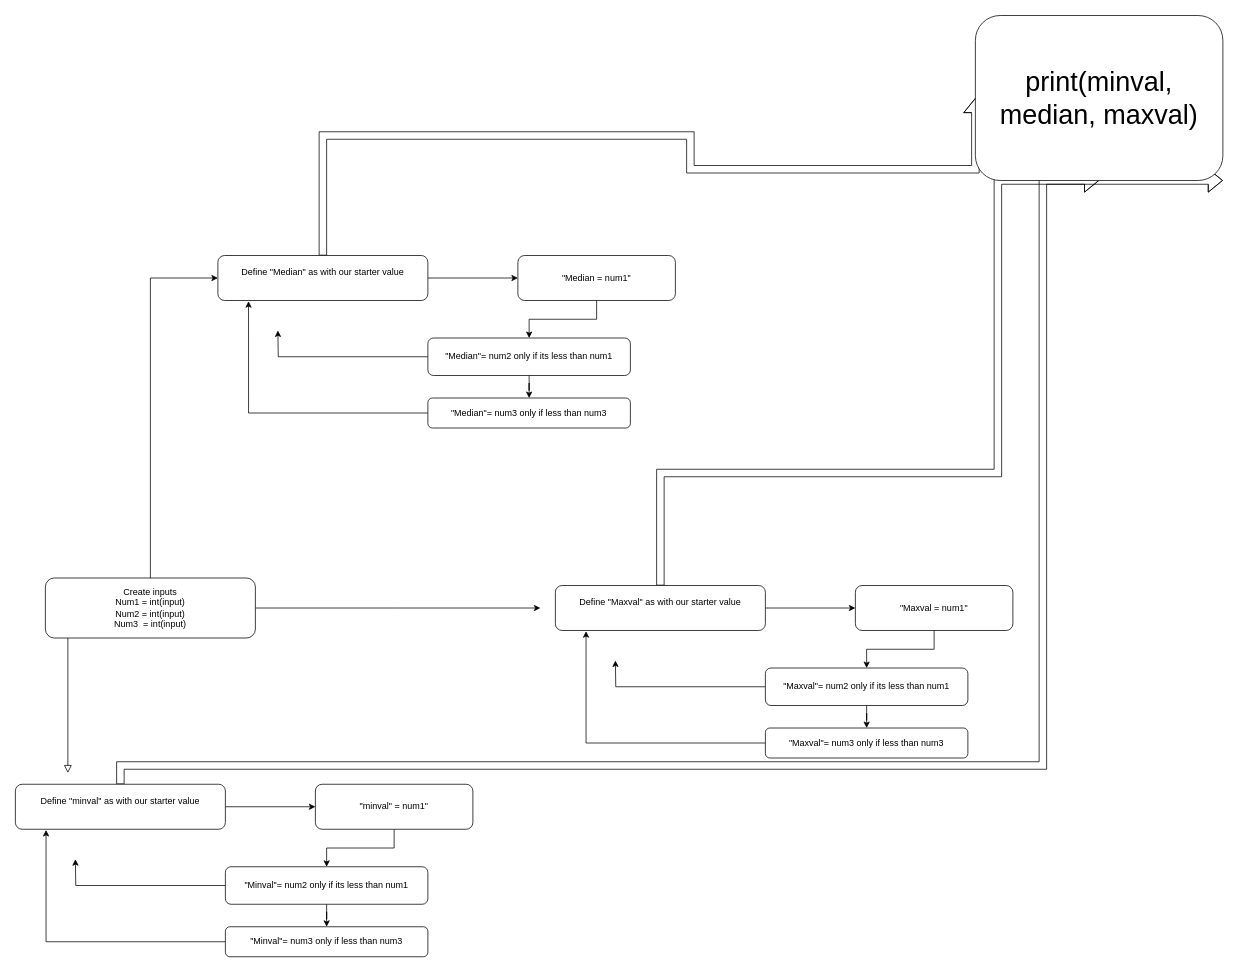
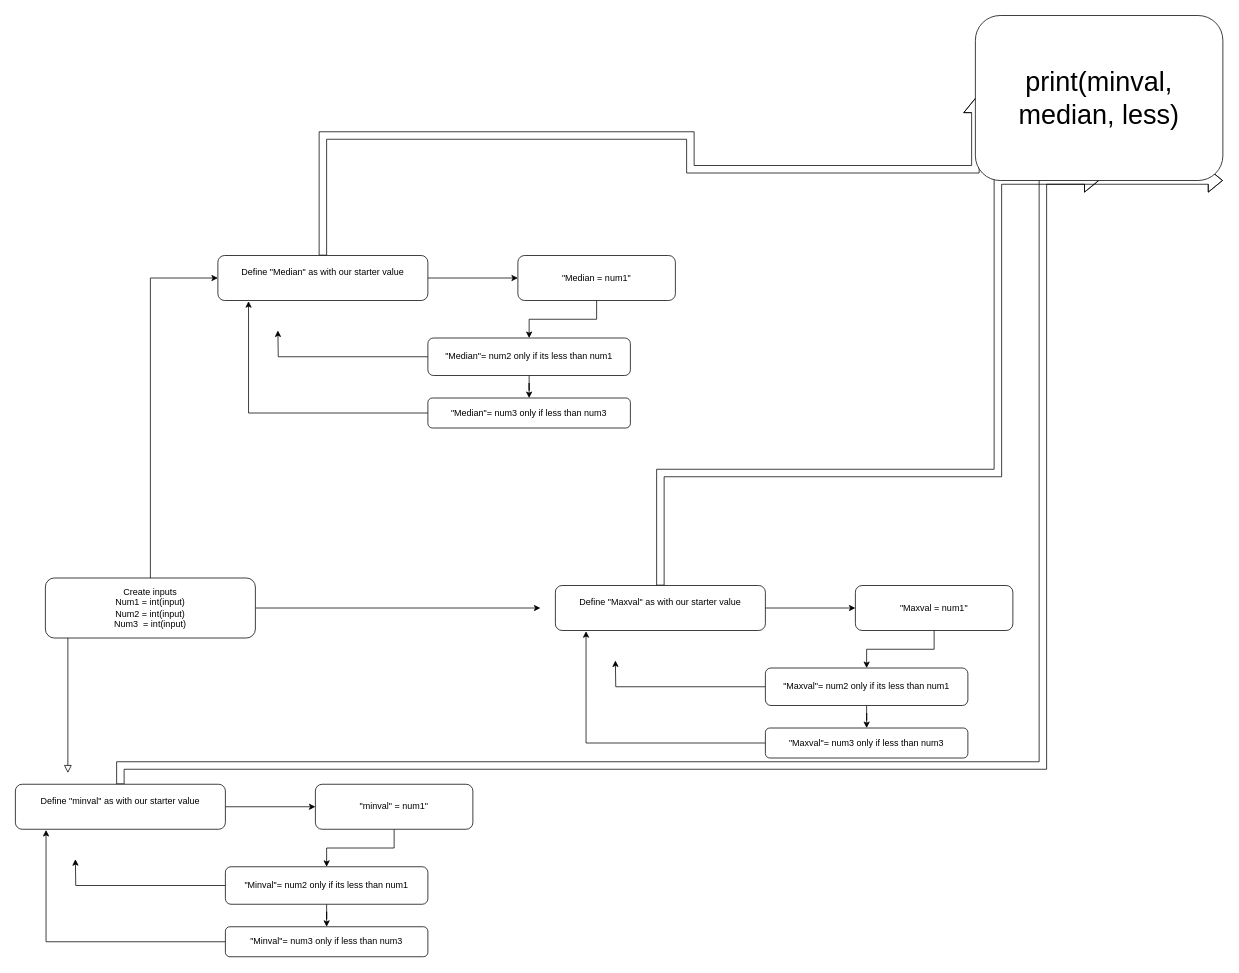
node "print(minval, median, maxval)": label "print(minval, median, maxval)" -> "print(minval, median, less)"
